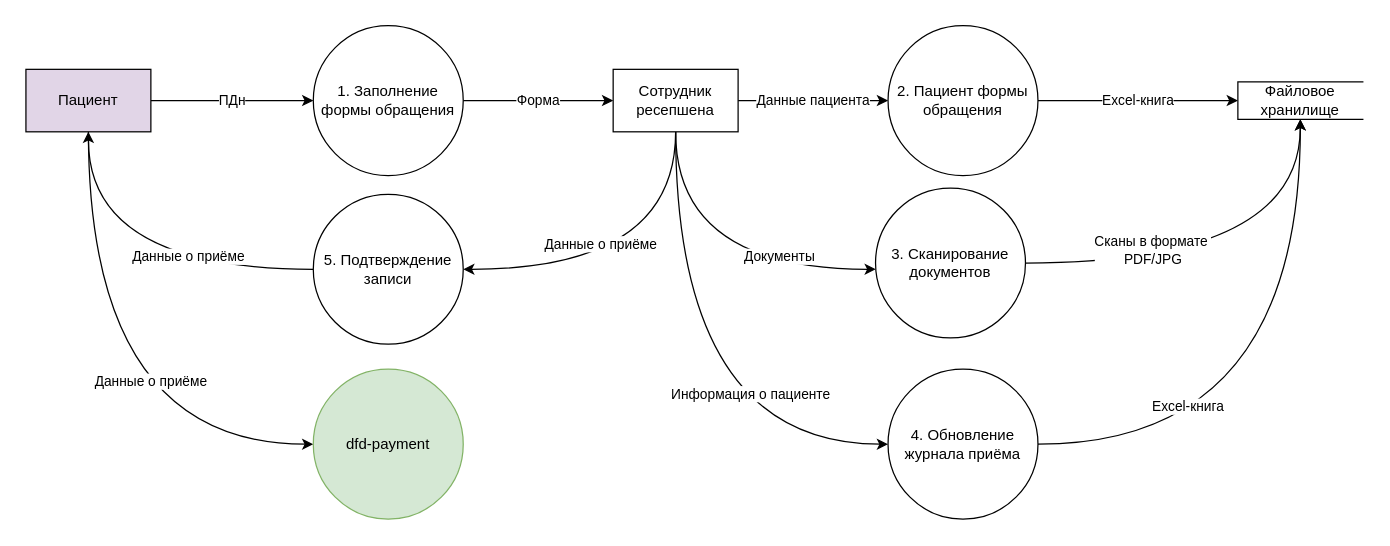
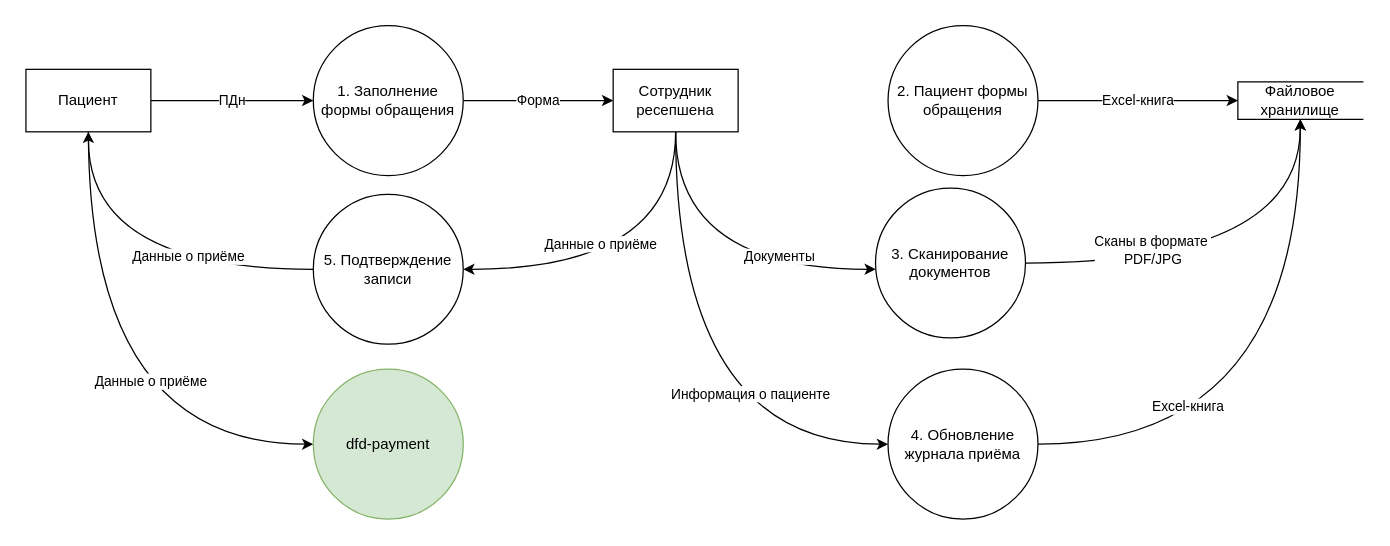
node "Пациент": fillcolor #e1d5e7 -> #ffffff
edge "Сотрудник ресепшена" -> "2. Пациент формы обращения": removed, label "Данные пациента"
